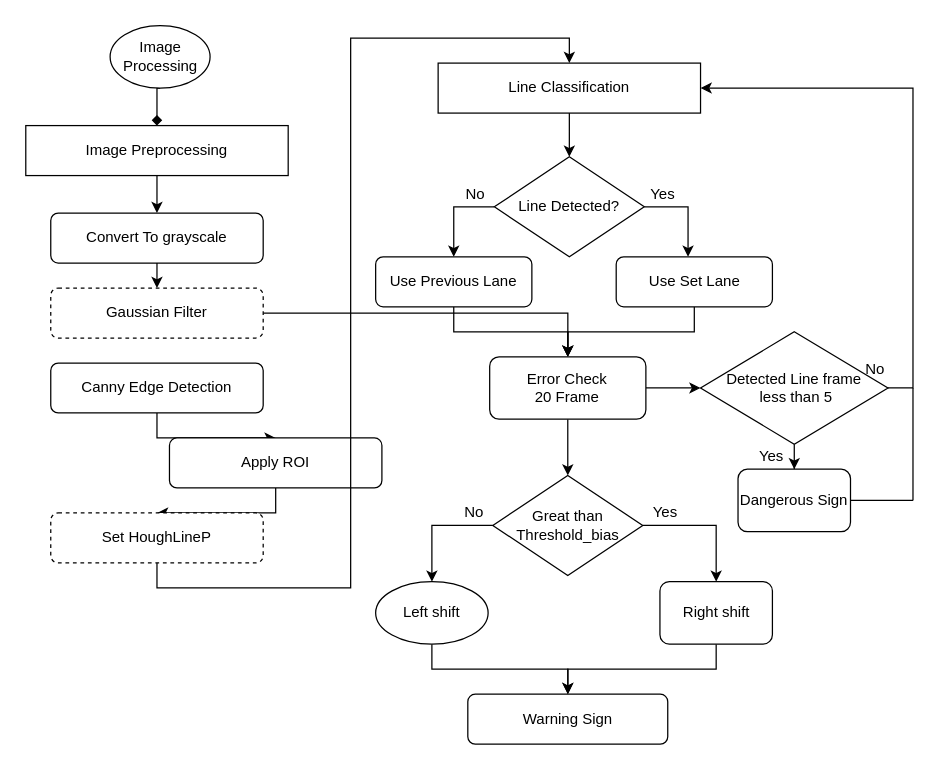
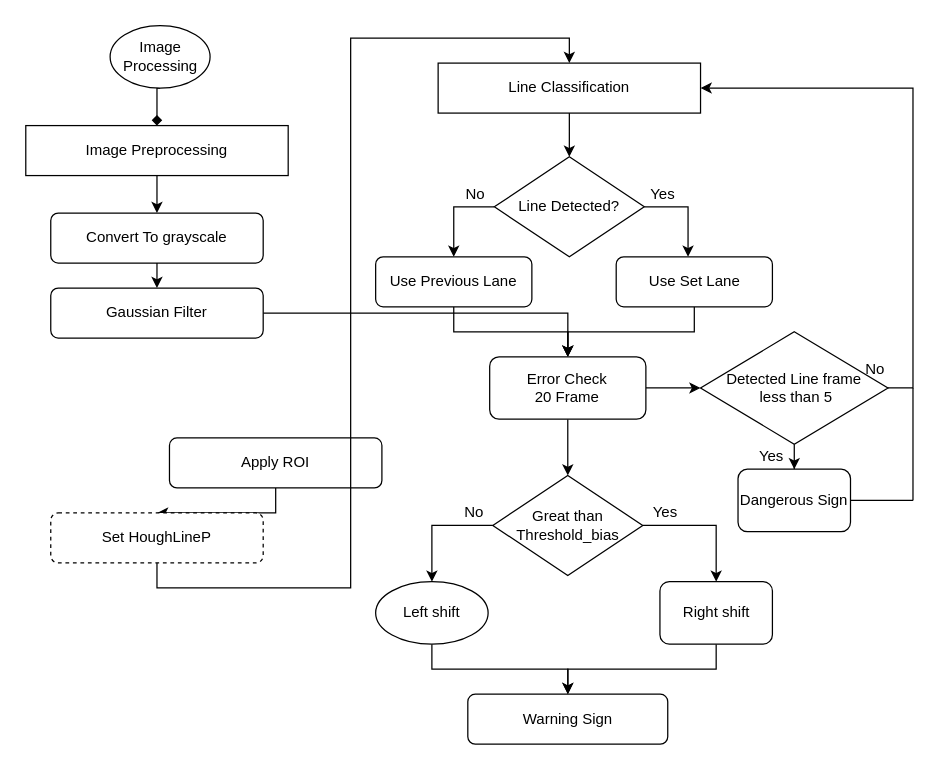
node "Gaussian Filter": style dashed -> solid
node "Canny Edge Detection": removed
edge "Canny Edge Detection" -> "Apply ROI": removed
